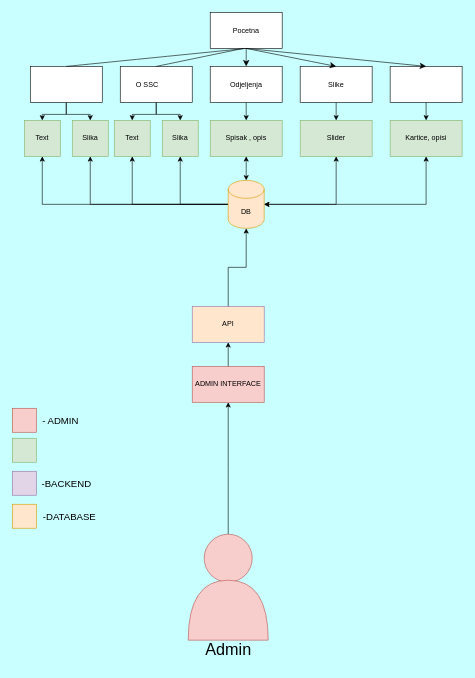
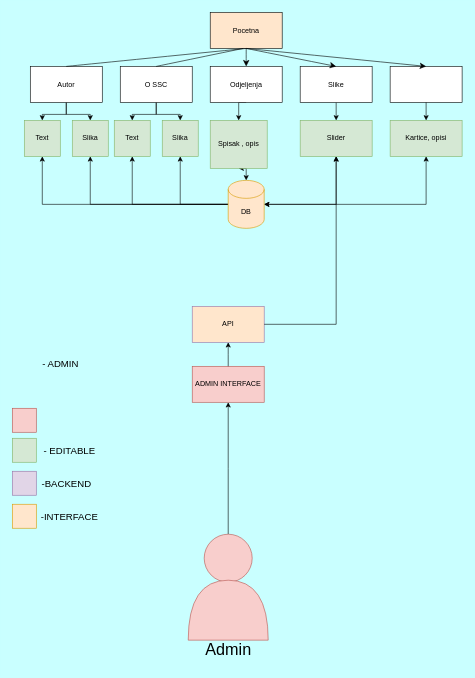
node "Pocetna": fillcolor #ffffff -> #ffe6cc
node "Autor": added
node "O SSC": moved (147, 84) -> (156, 84)
node "Spisak , opis": size 72x36 -> 57x48
edge "API" -> "DB": now "API" -> "Slider"
node "- ADMIN": moved (60, 420) -> (60, 363)
node "- EDITABLE": added
node "-DATABASE": label "-DATABASE" -> "-INTERFACE"
